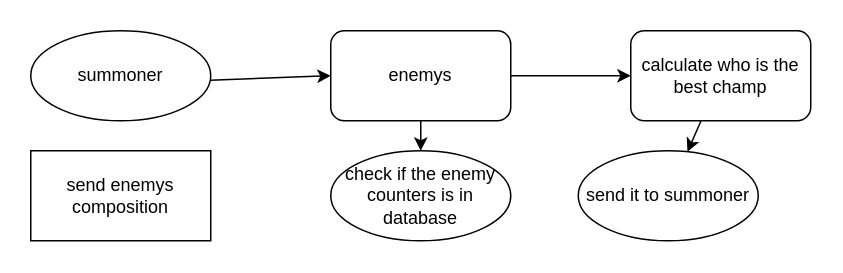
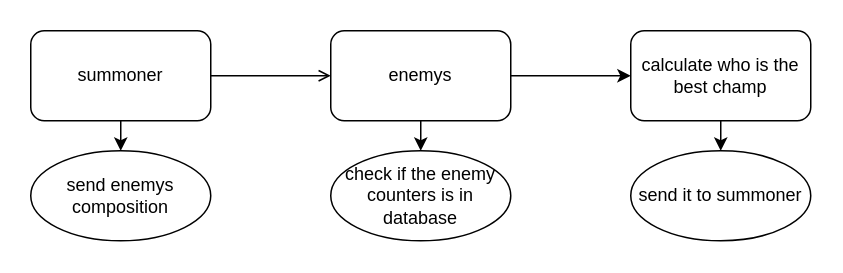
node "summoner": shape ellipse -> rounded rectangle
edge "summoner" -> "enemys": arrowhead classic -> open
edge "summoner" -> "send enemys composition": added
node "send enemys composition": shape rectangle -> ellipse
node "send it to summoner": moved (668, 196) -> (721, 196)
